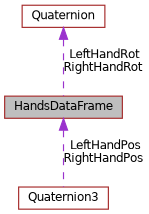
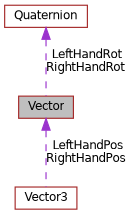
node "HandsDataFrame": label "HandsDataFrame" -> "Vector"
node "Quaternion3": label "Quaternion3" -> "Vector3"
